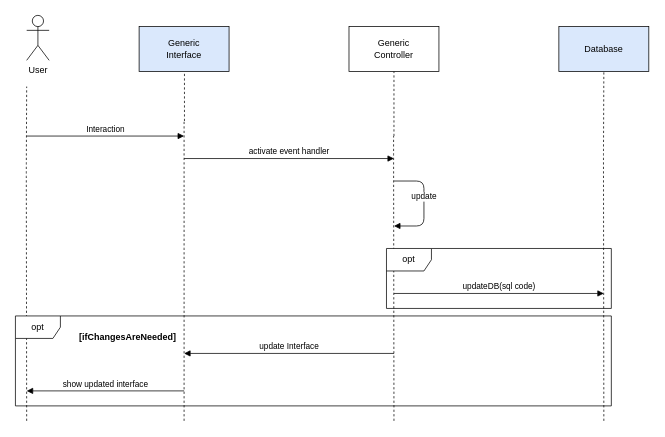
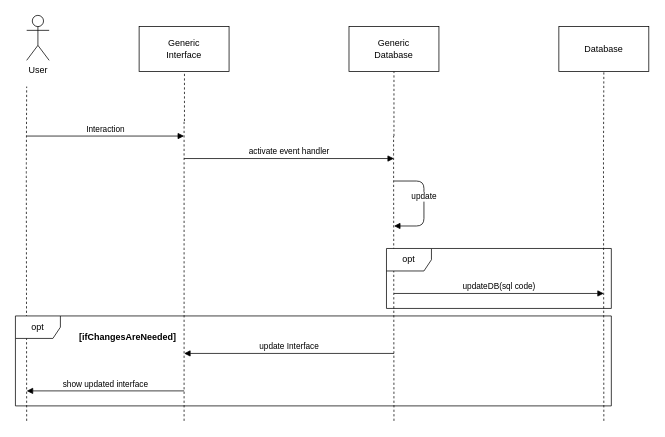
node "Generic Interface": fillcolor #dae8fc -> #ffffff
node "Generic Controller": label "Generic Controller" -> "Generic Database"
node "Database": fillcolor #dae8fc -> #ffffff
